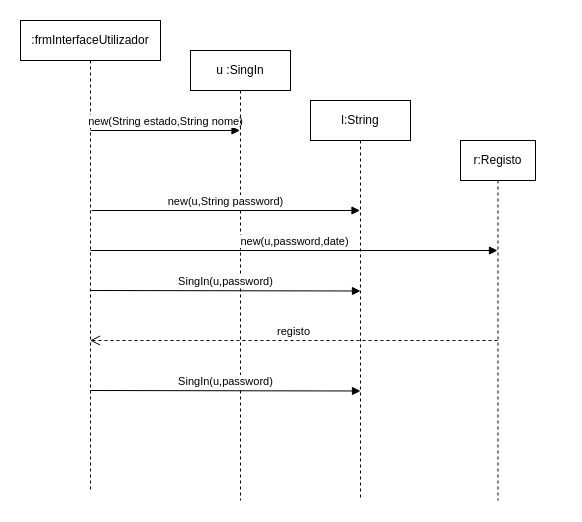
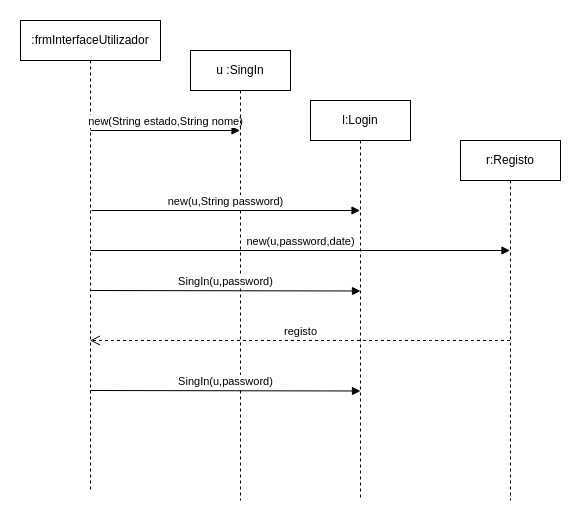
node "l:String": label "l:String" -> "l:Login"
node "r:Registo": size 75x360 -> 100x360
